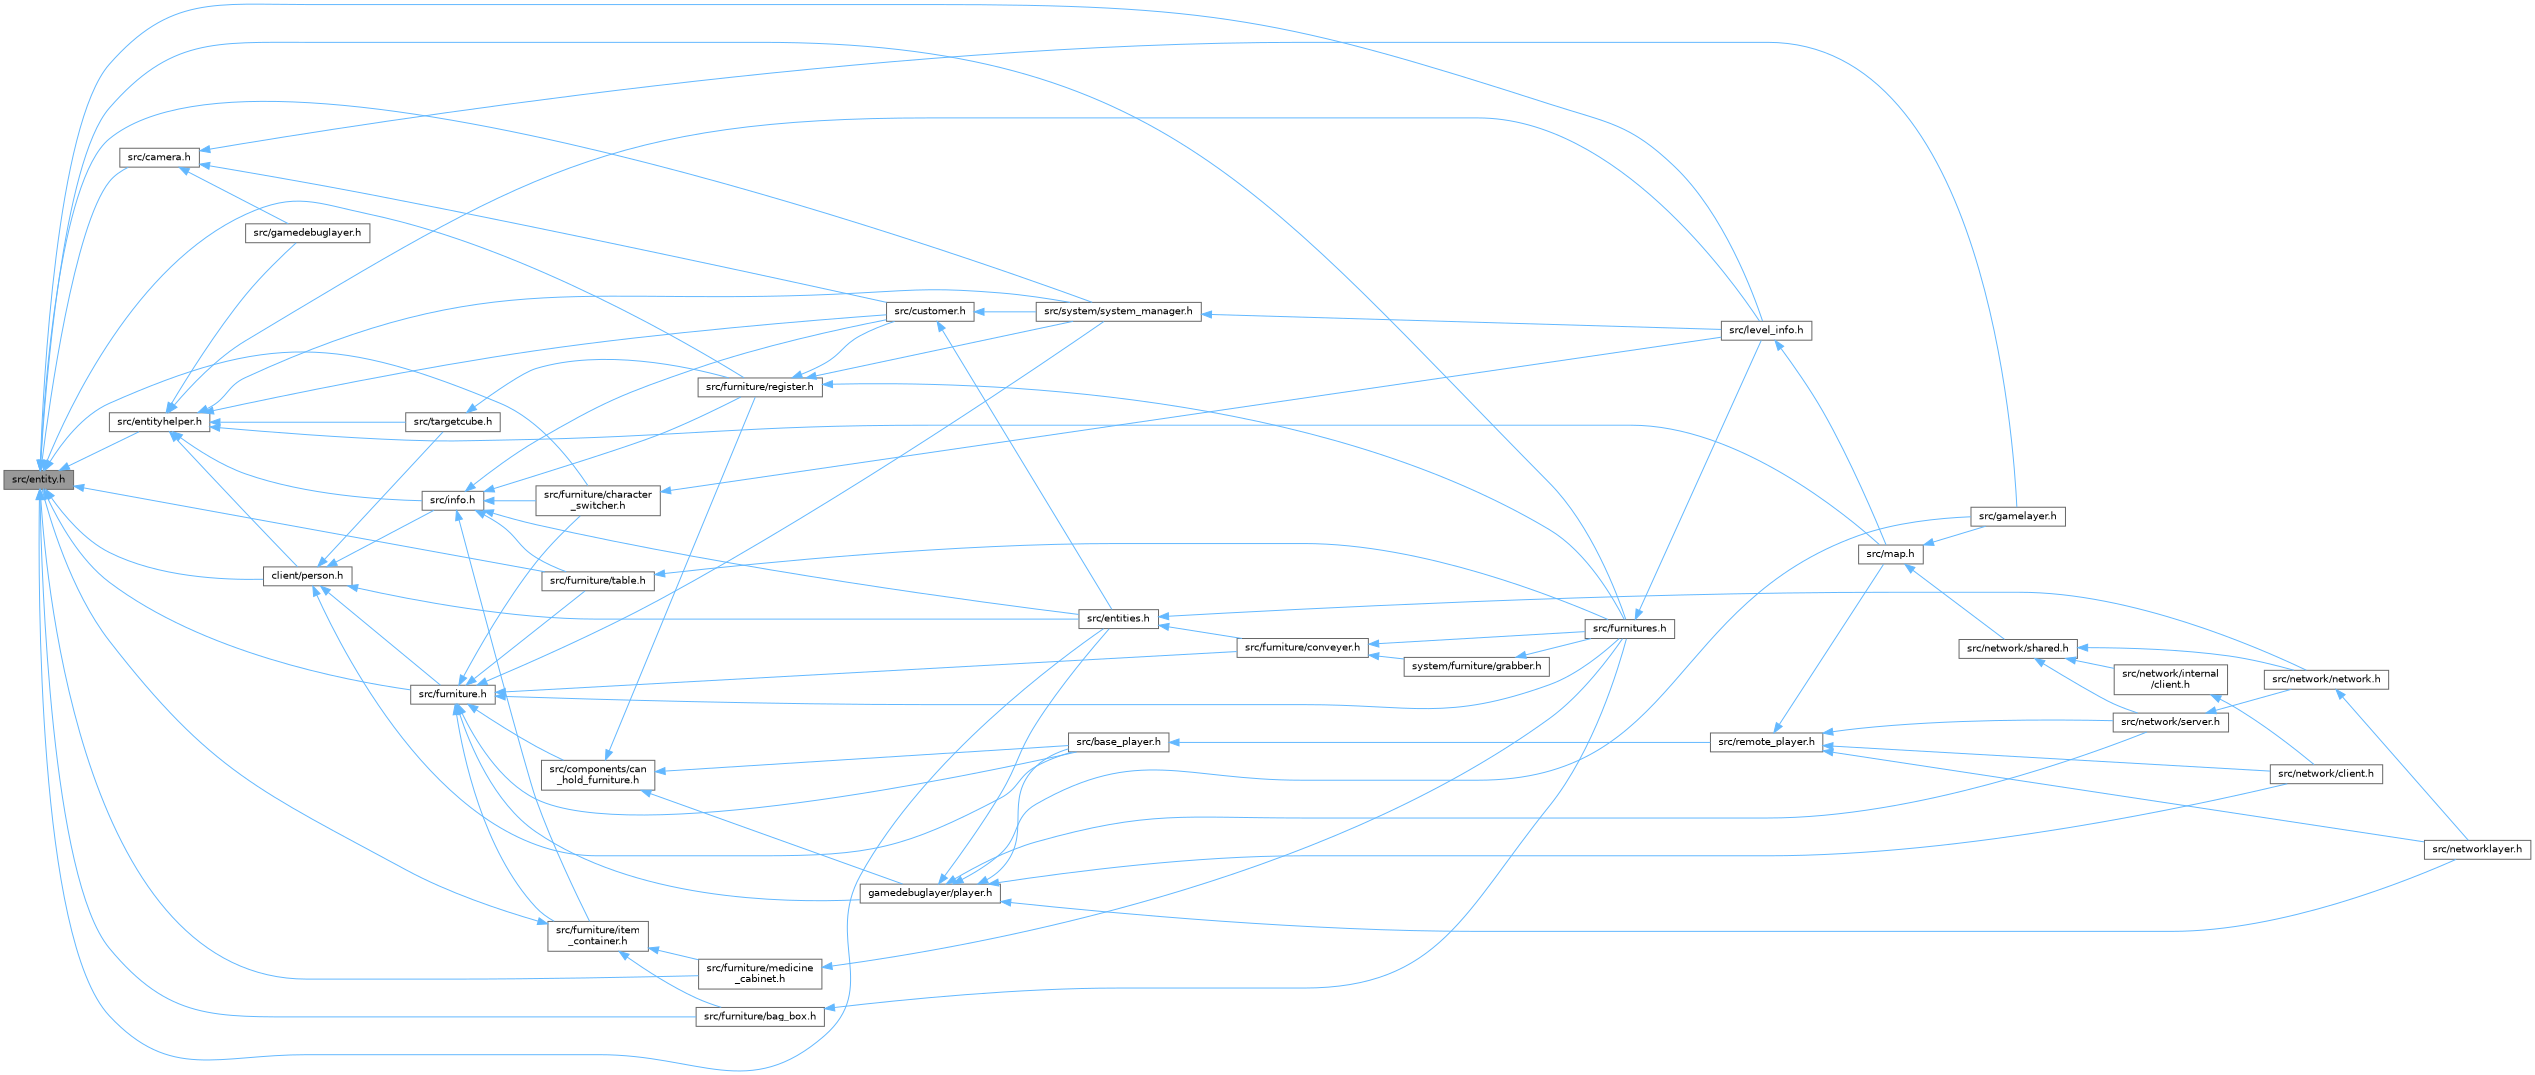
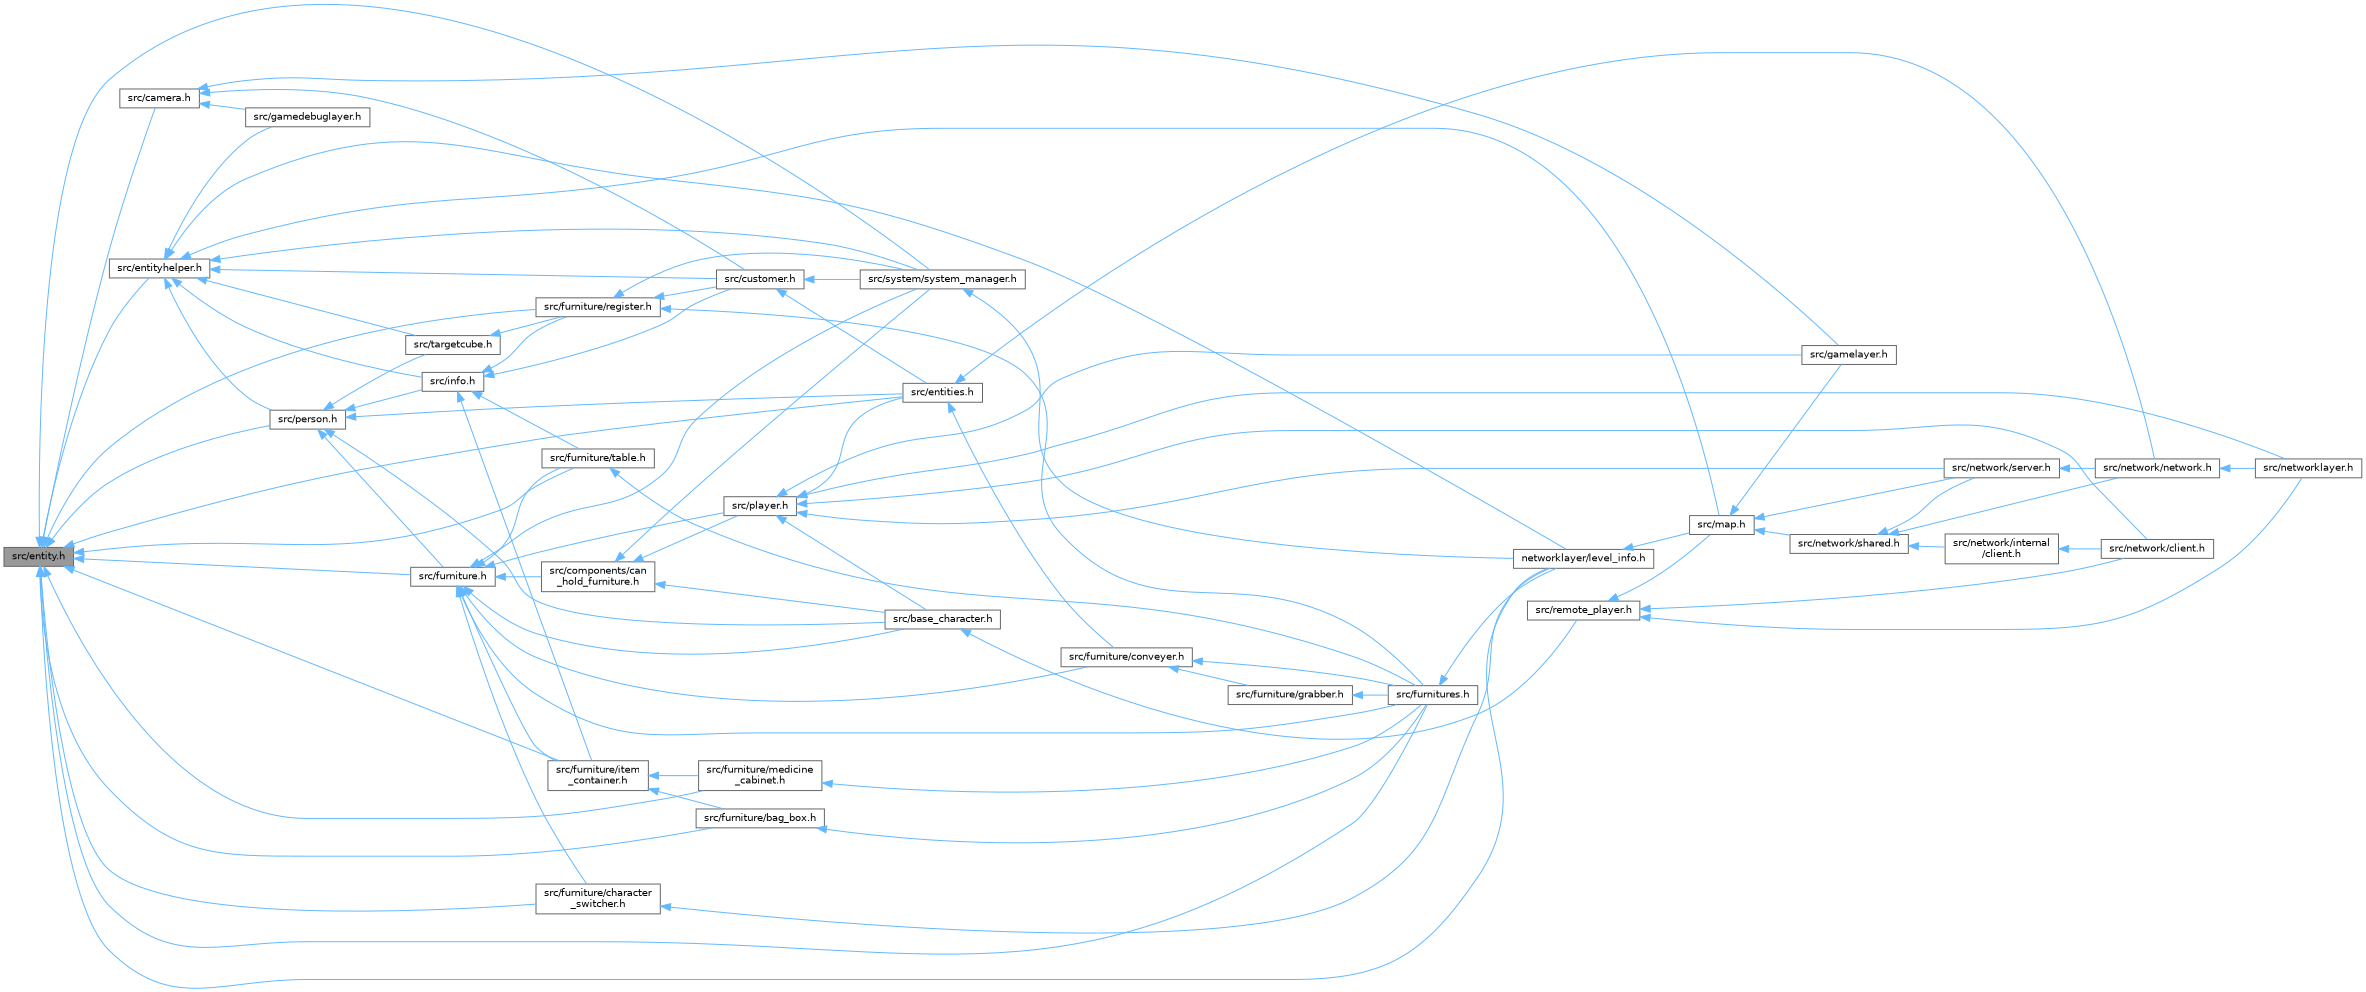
node "src/level_info.h": label "src/level_info.h" -> "networklayer/level_info.h"
edge "src/furniture/character _switcher.h" -> "src/info.h": removed
edge "src/furniture/register.h" -> "src/components/can _hold_furniture.h": now "src/system/system_manager.h" -> "src/components/can _hold_furniture.h"
edge "src/entities.h" -> "src/info.h": removed
node "client/person.h": label "client/person.h" -> "src/person.h"
node "system/furniture/grabber.h": label "system/furniture/grabber.h" -> "src/furniture/grabber.h"
edge "src/network/server.h" -> "src/remote_player.h": now "src/network/server.h" -> "src/map.h"
node "src/base_player.h": label "src/base_player.h" -> "src/base_character.h"
edge "src/entity.h" -> "src/furniture/item _container.h": reversed
node "gamedebuglayer/player.h": label "gamedebuglayer/player.h" -> "src/player.h"
